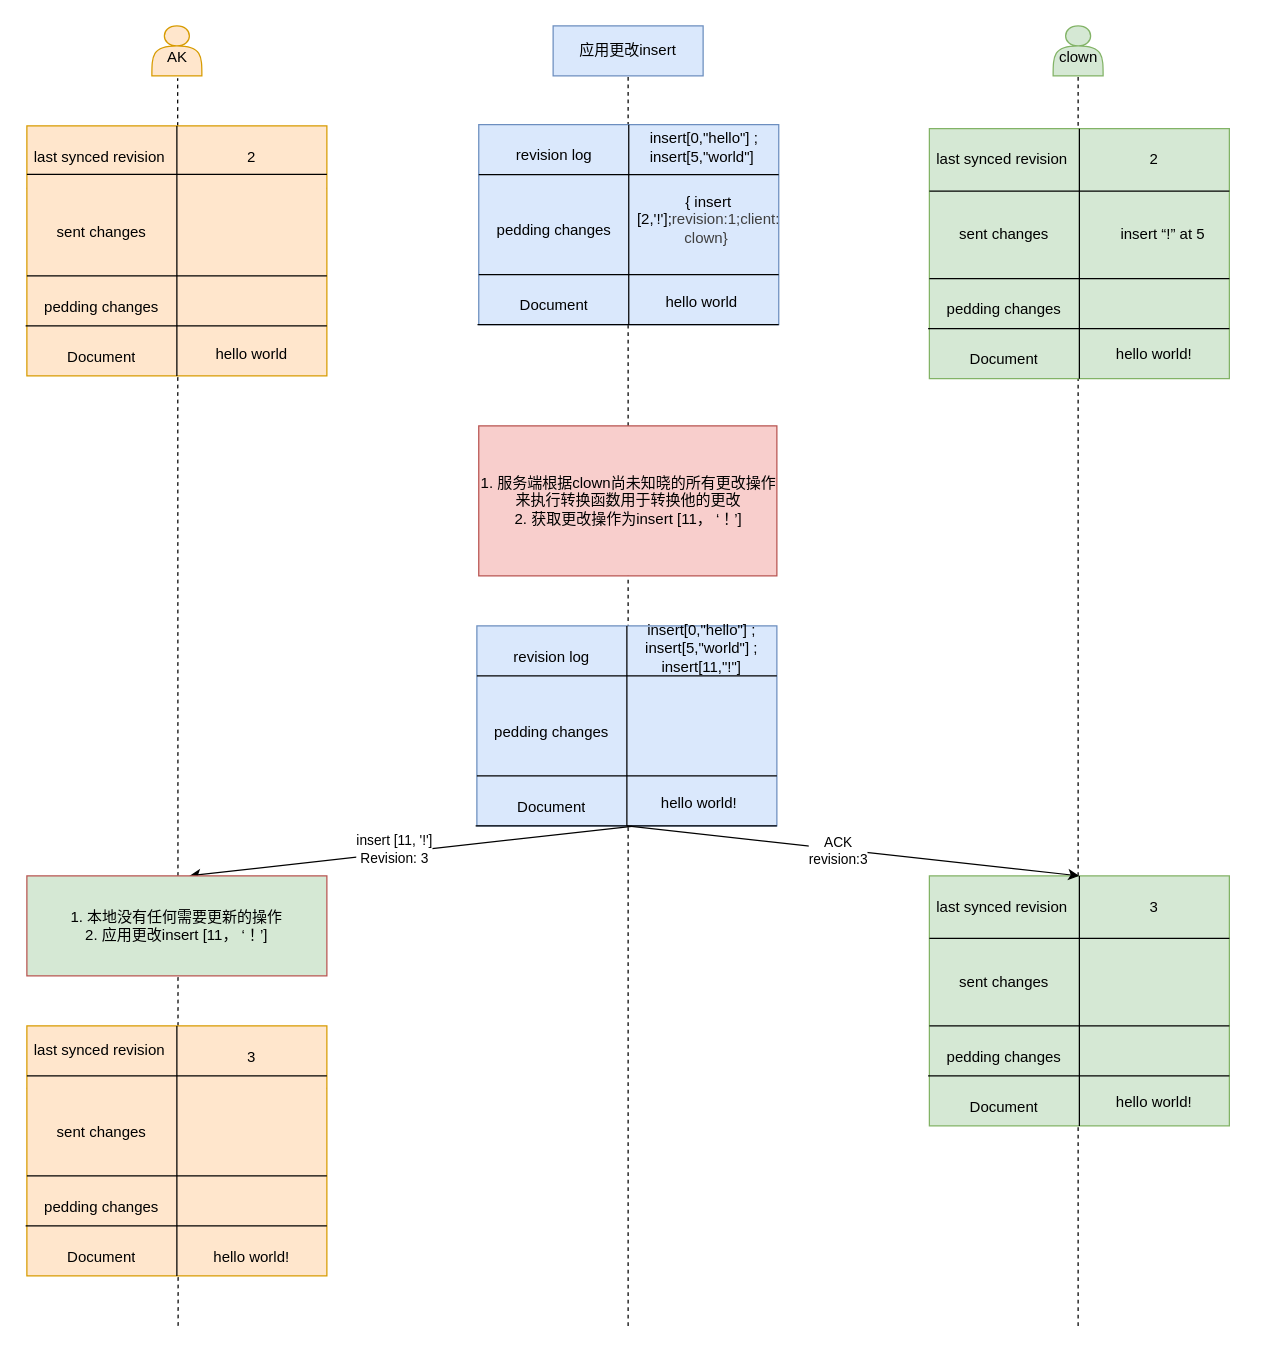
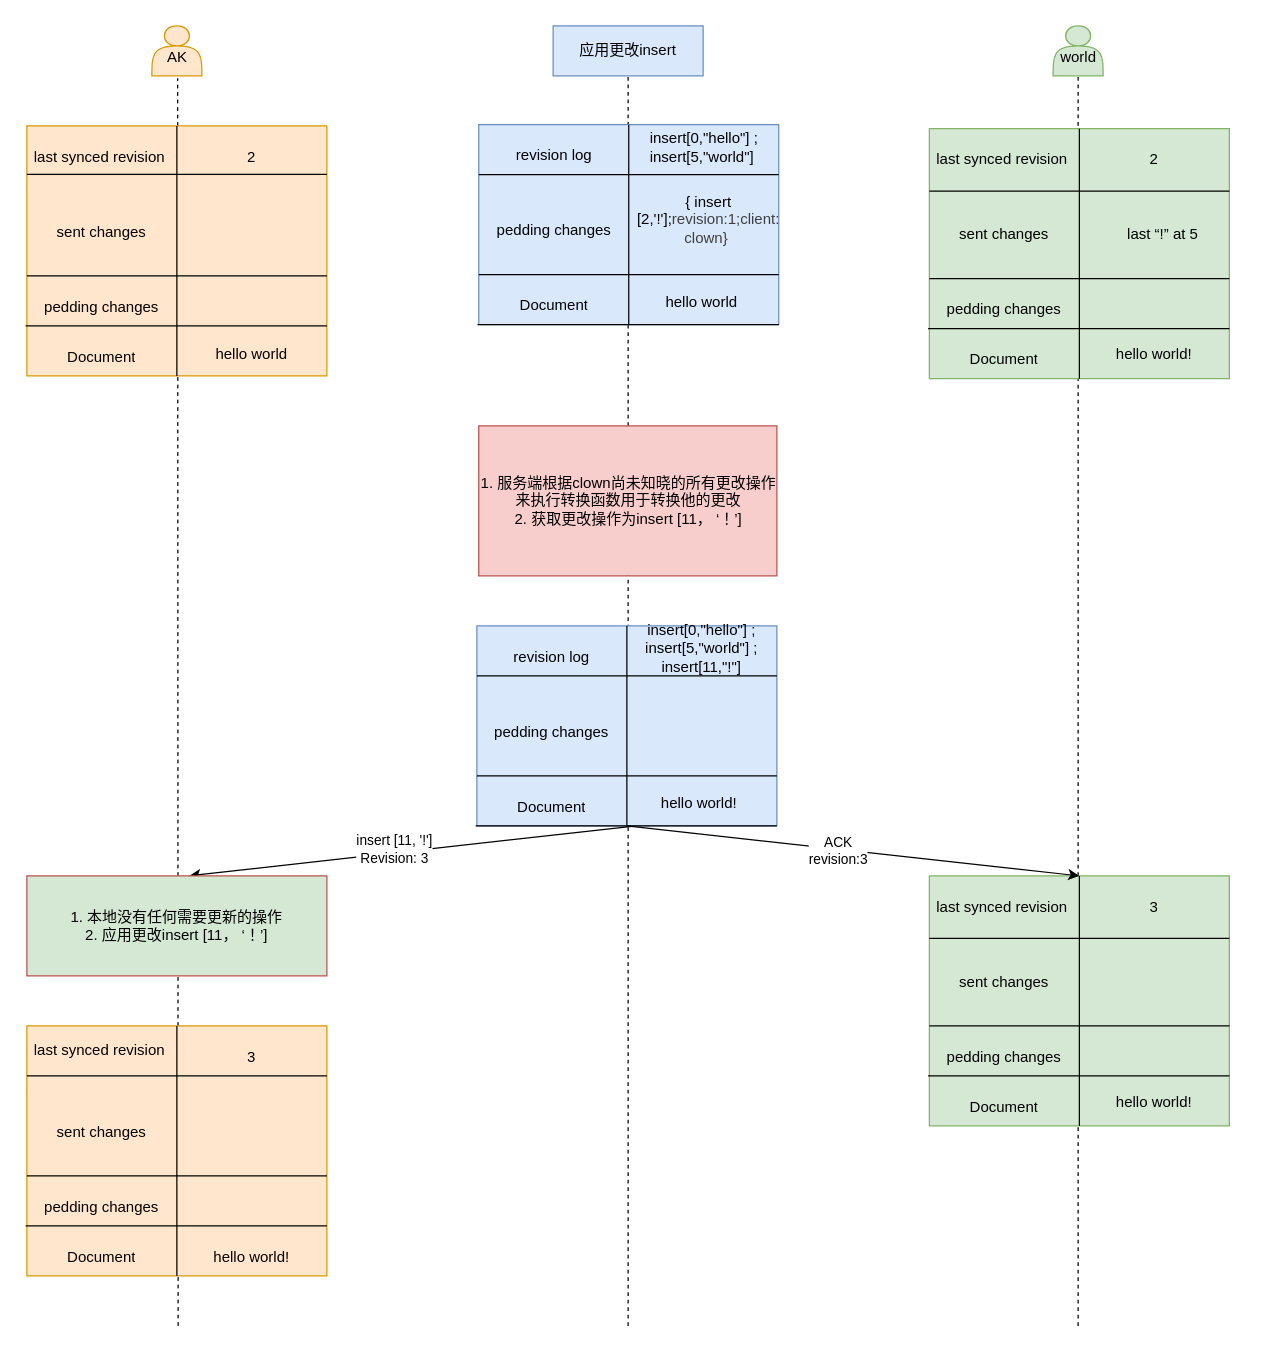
node "clown": label "clown" -> "world"
node "insert “!” at 5": label "insert “!” at 5" -> "last “!” at 5"
